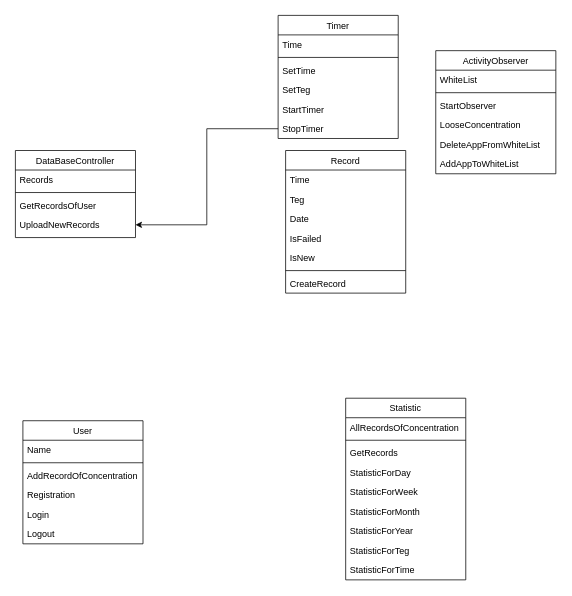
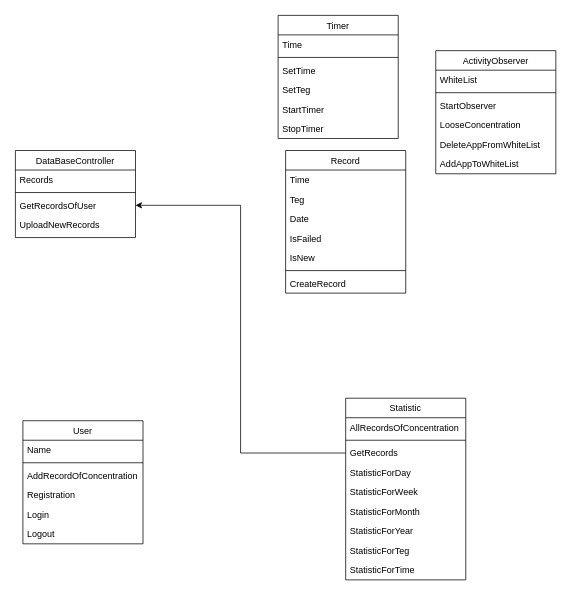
edge "StopTimer" -> "UploadNewRecords": removed
edge "GetRecords" -> "GetRecordsOfUser": added
